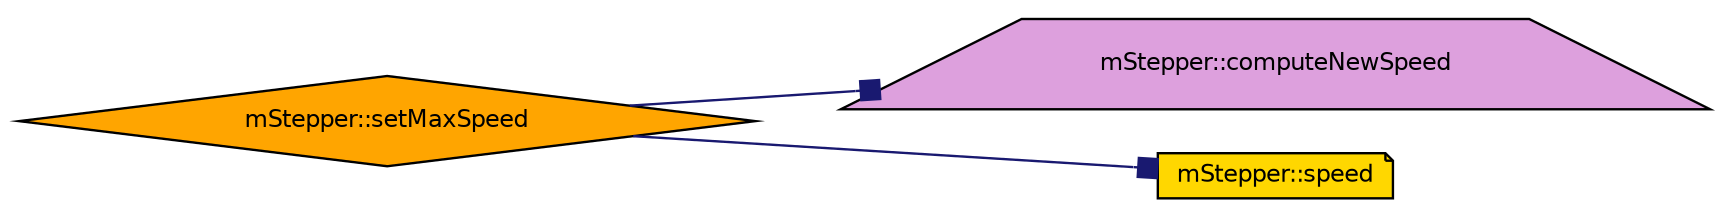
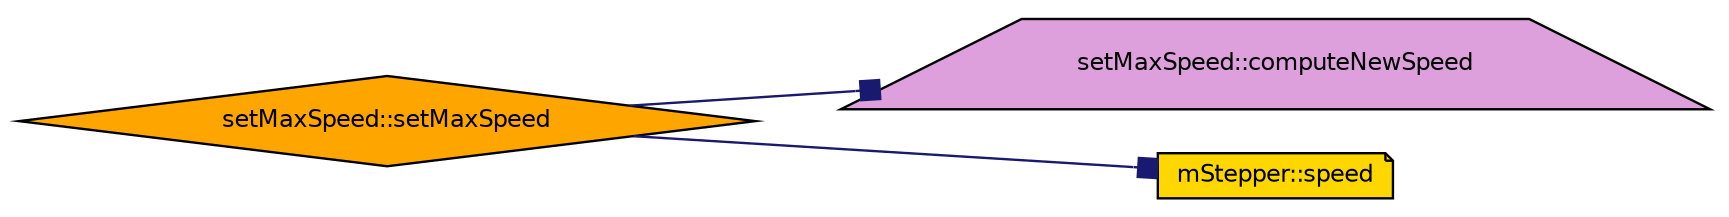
node "mStepper::computeNewSpeed": label "mStepper::computeNewSpeed" -> "setMaxSpeed::computeNewSpeed"
node "mStepper::setMaxSpeed": label "mStepper::setMaxSpeed" -> "setMaxSpeed::setMaxSpeed"
